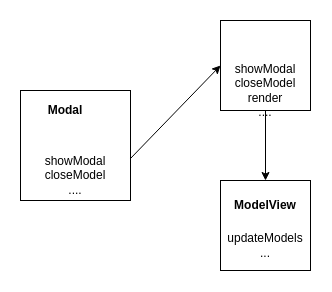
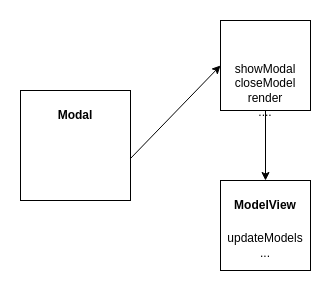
node "Modal": moved (66, 111) -> (76, 116)
node "showModal closeModel ....": removed
